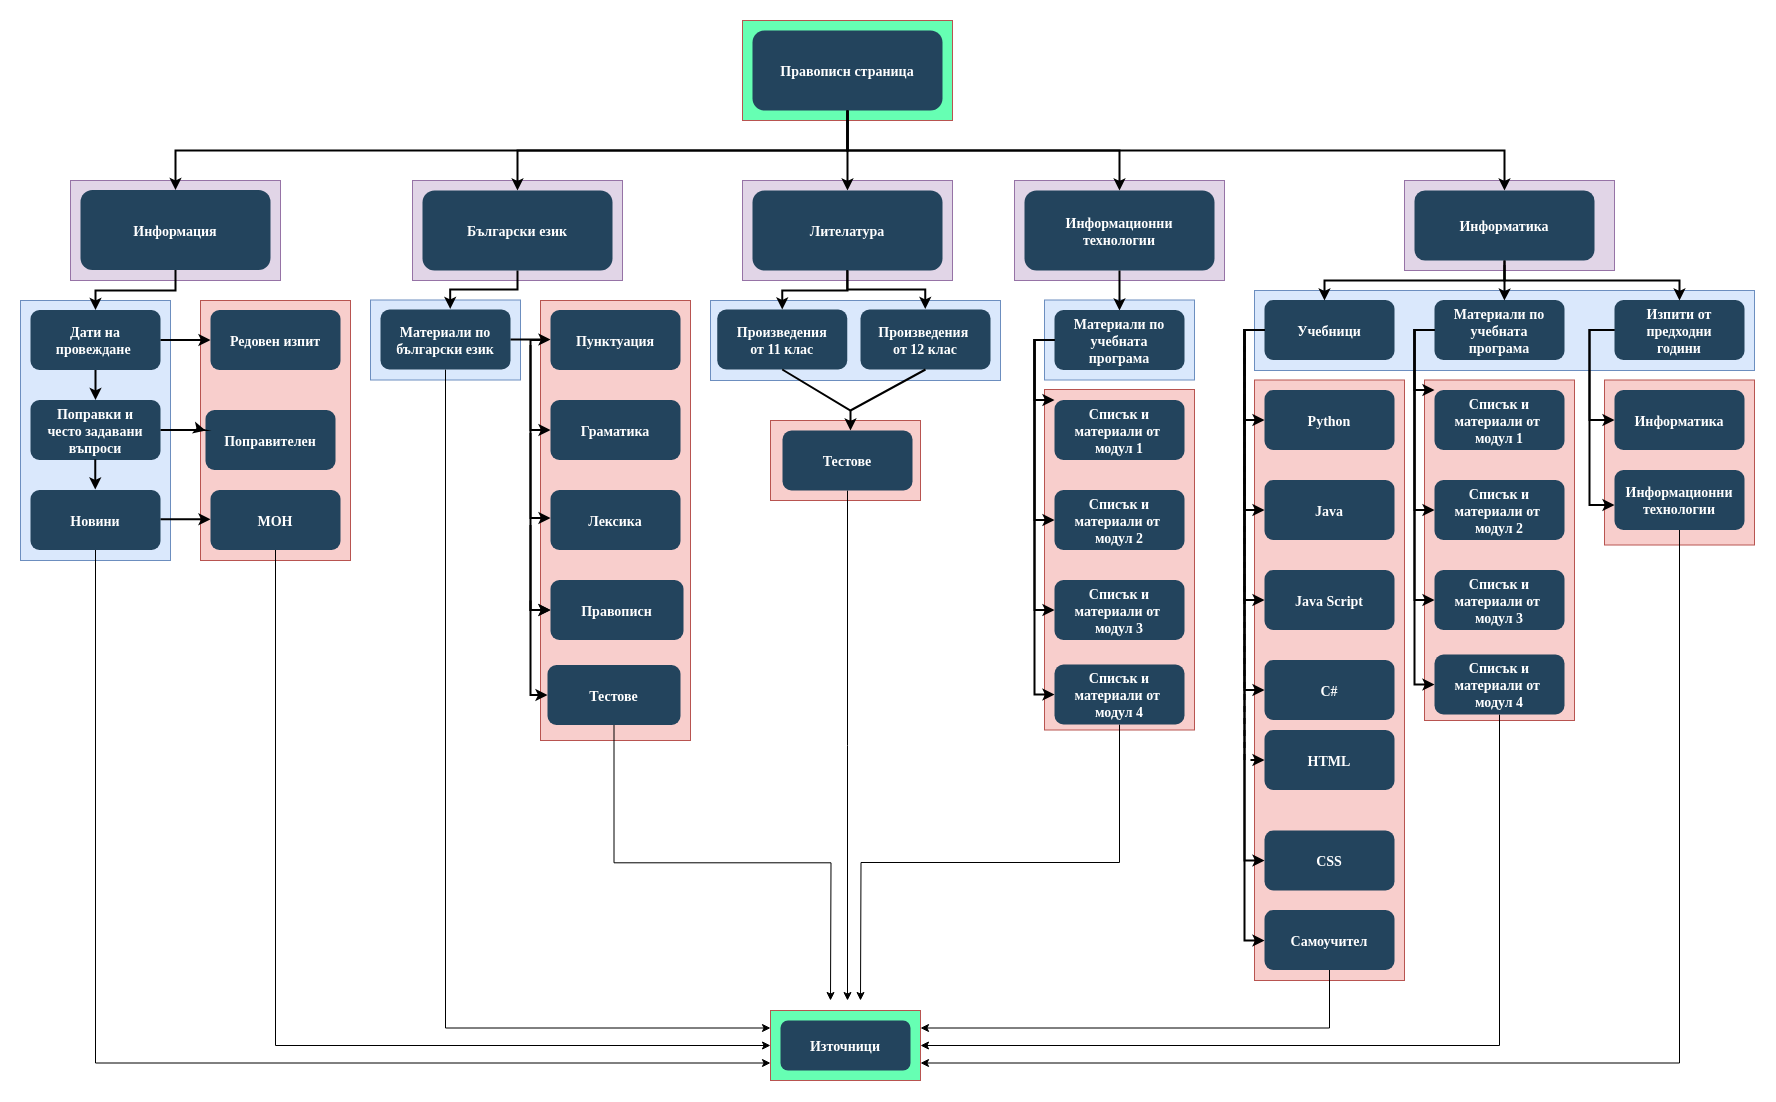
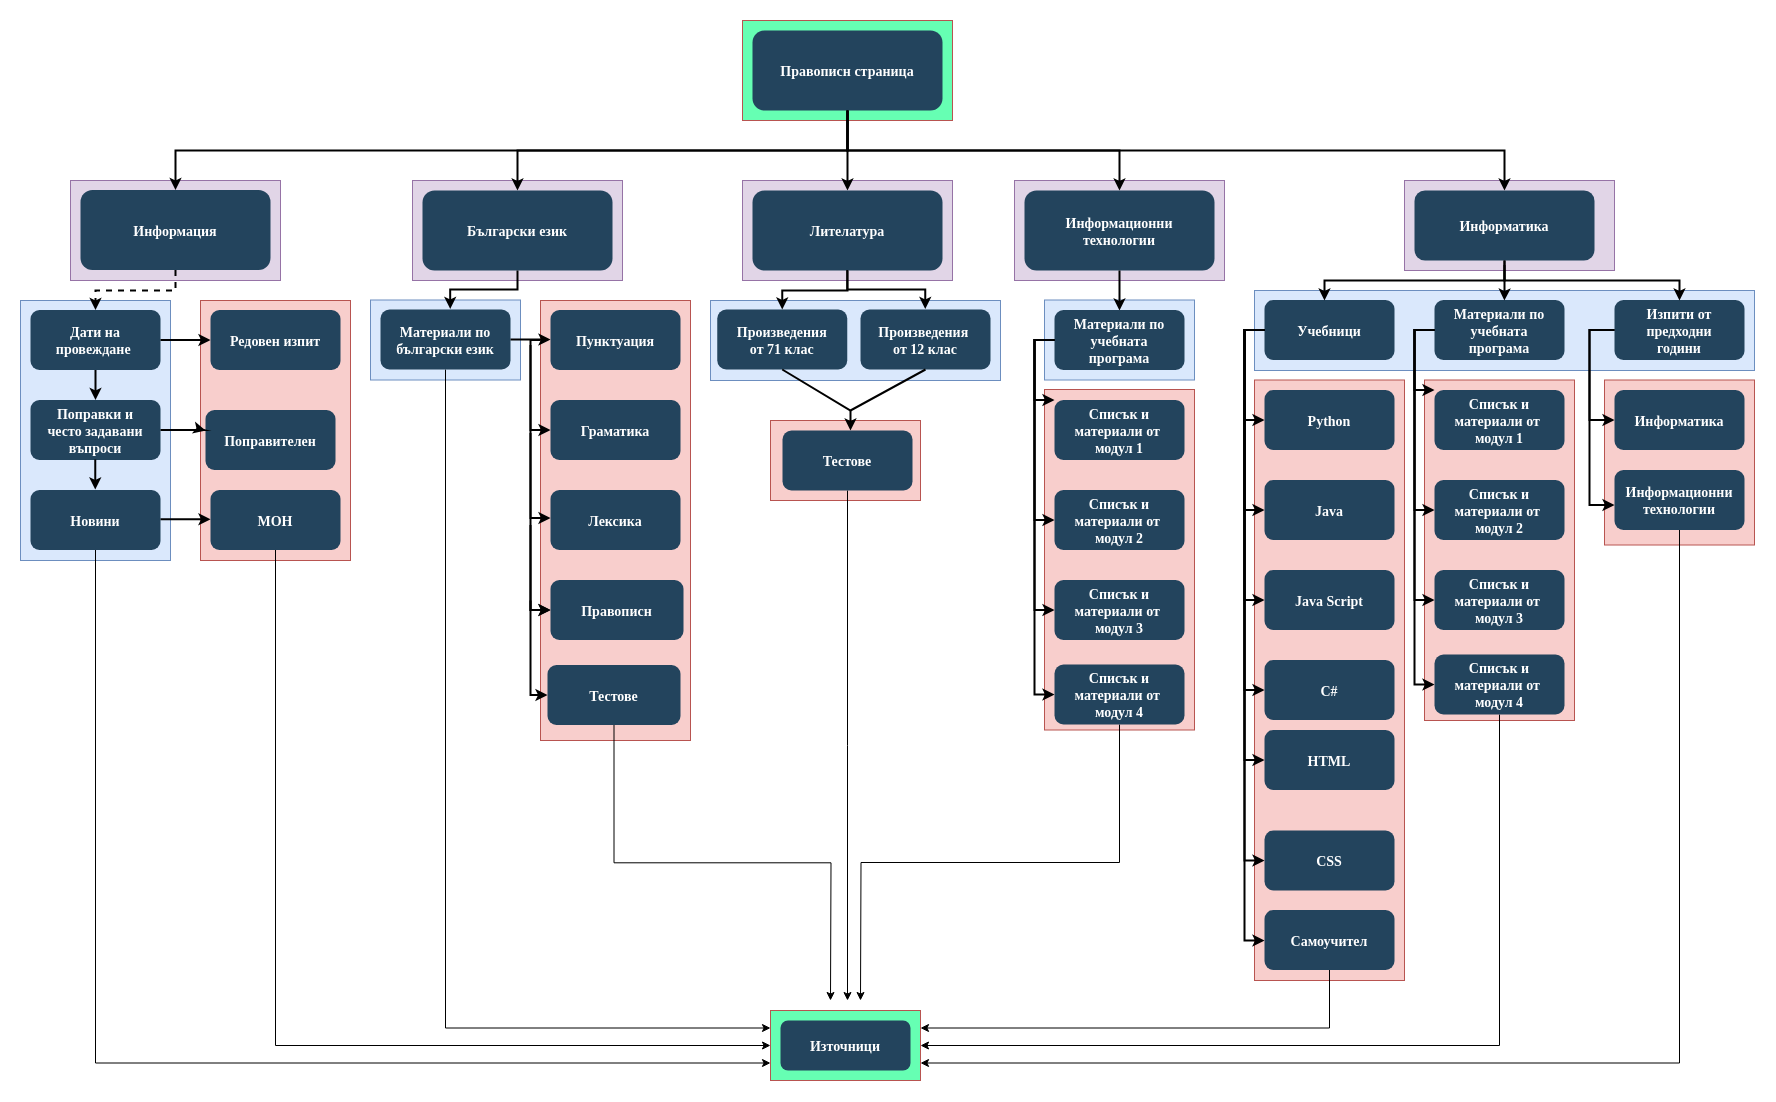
edge "Информация" -> "Дати на провеждане": style solid -> dashed
node "Произведения от 11 клас": label "Произведения от 11 клас" -> "Произведения от 71 клас"
edge "Учебници" -> "HTML": style dashed -> solid
